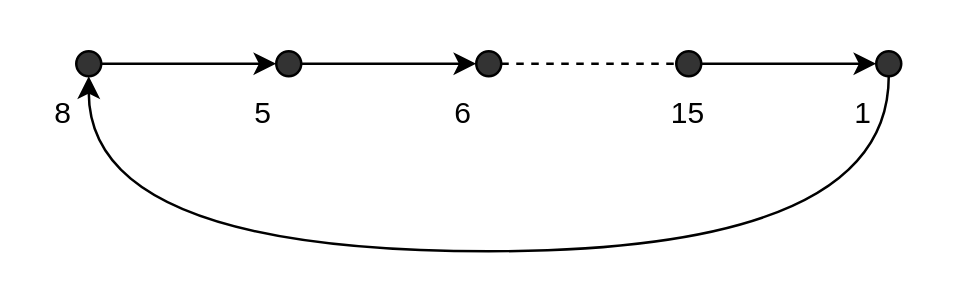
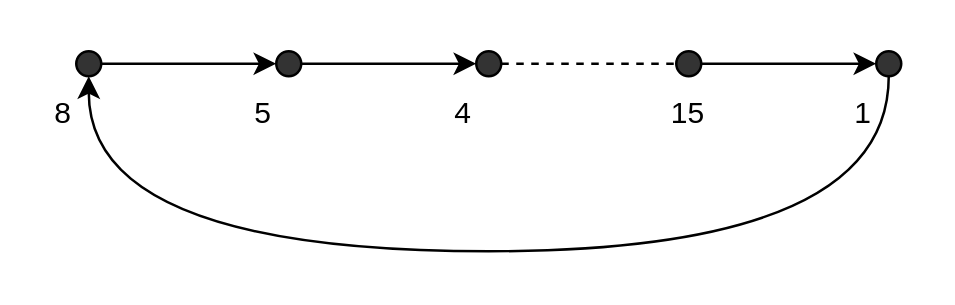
node "6": label "6" -> "4"
